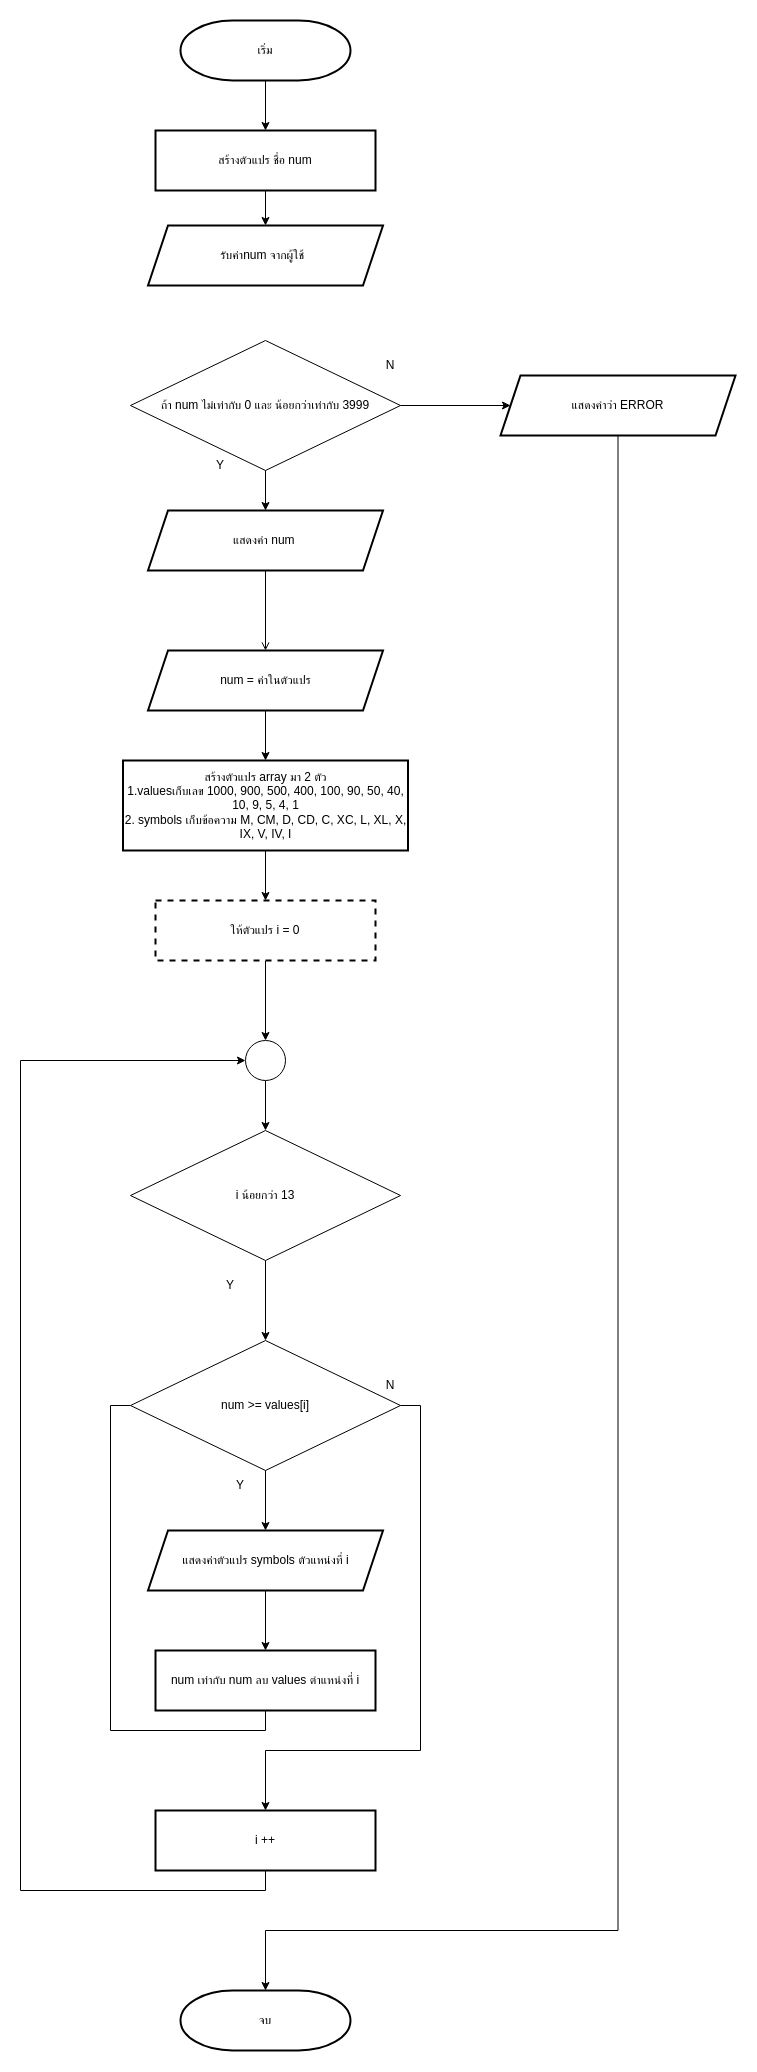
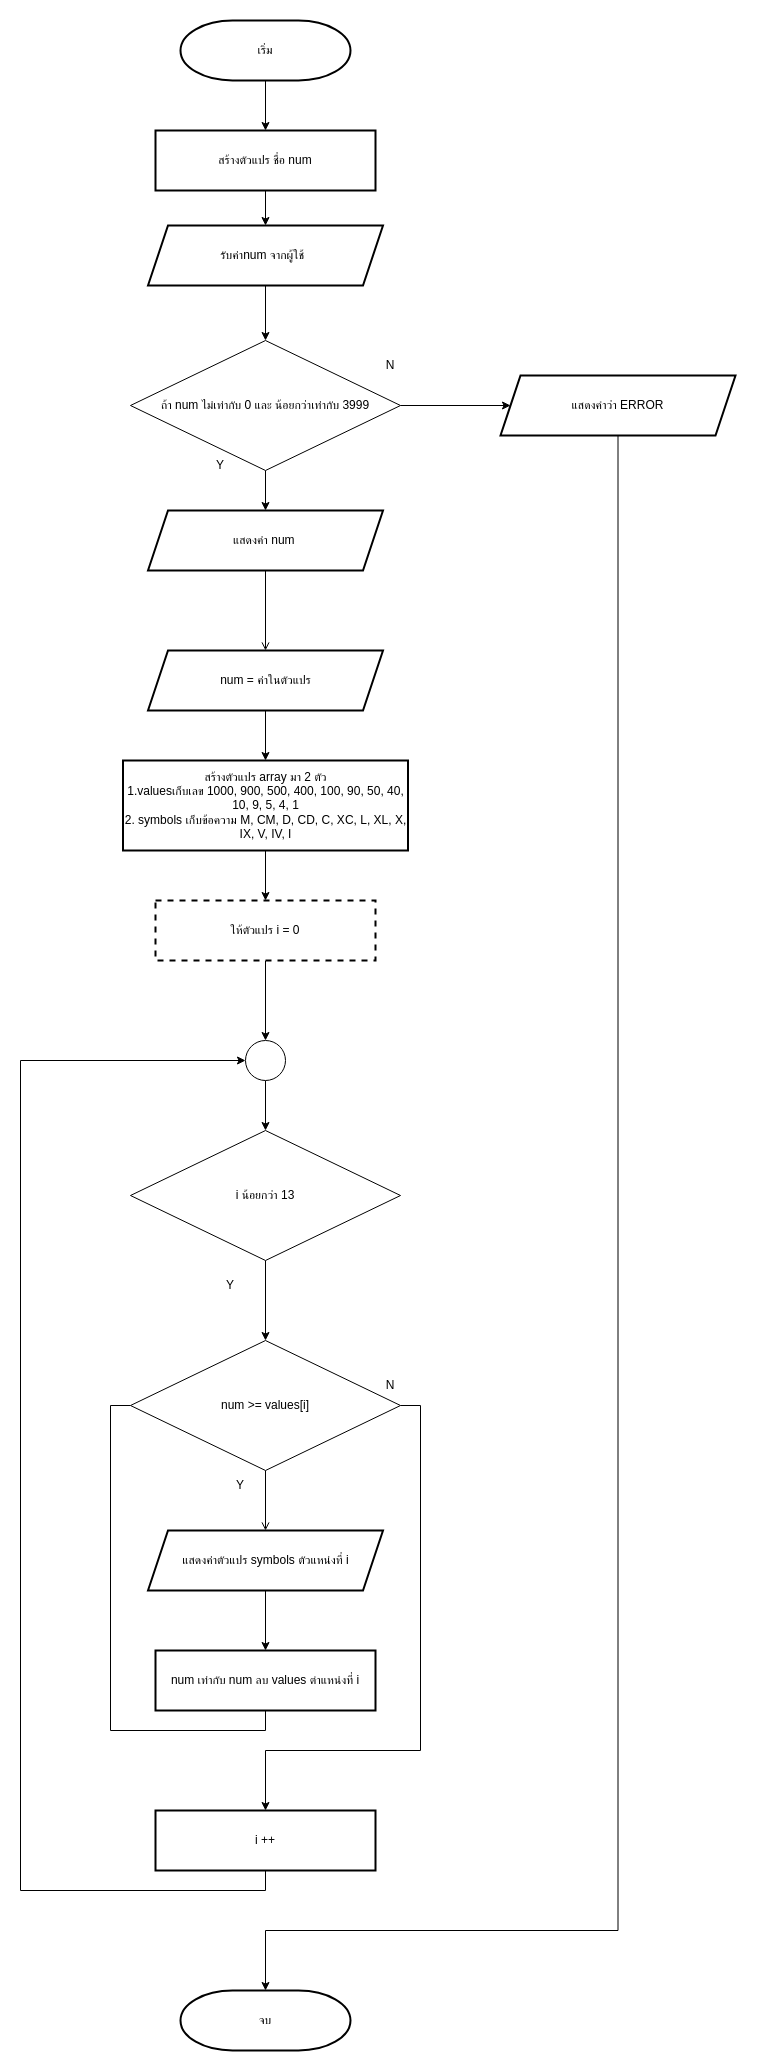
edge "รับค่าnum จากผู้ใช้" -> "ถ้า num ไม่เท่ากับ 0 และ น้อยกว่าเท่ากับ 3999": added
edge "num >= values[i]" -> "แสดงค่าตัวแปร symbols ตัวแหน่งที่ i": arrowhead classic -> open
